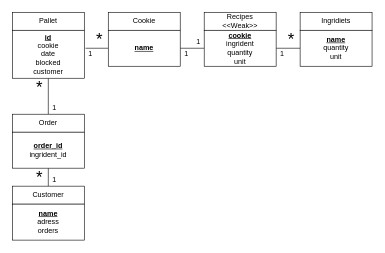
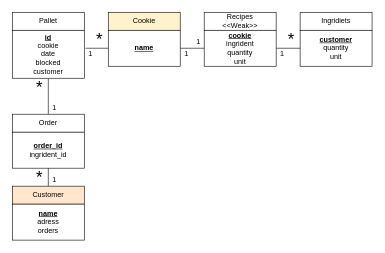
node "Cookie": fillcolor #ffffff -> #fff2cc
node "name quantity unit": label "name quantity unit" -> "customer quantity unit"
node "Customer": fillcolor #ffffff -> #ffe6cc
